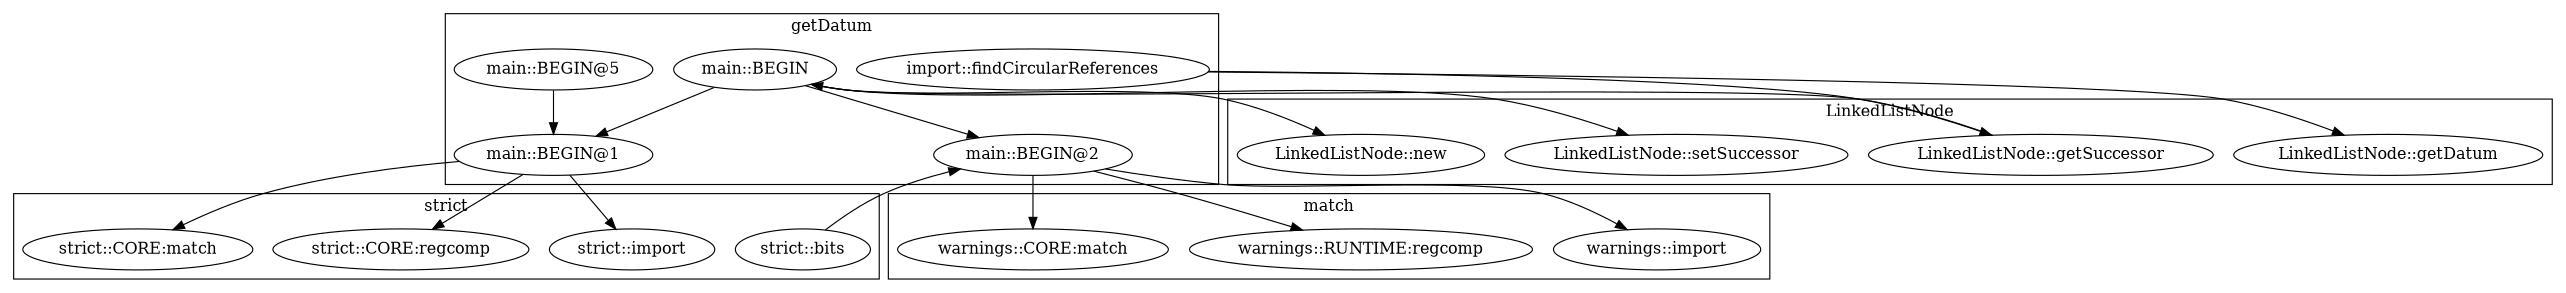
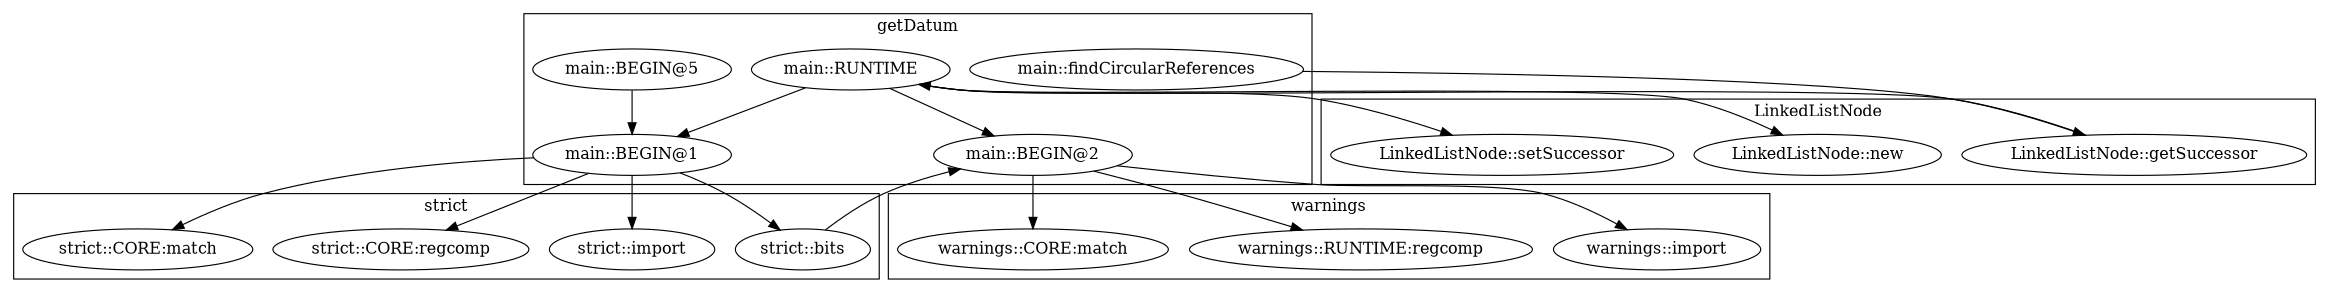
node "main::BEGIN": label "main::BEGIN" -> "main::RUNTIME"
node "import::findCircularReferences": label "import::findCircularReferences" -> "main::findCircularReferences"
node "LinkedListNode::getDatum": removed
edge "main::BEGIN@1" -> "strict::bits": added
cluster "match": label "match" -> "warnings"
